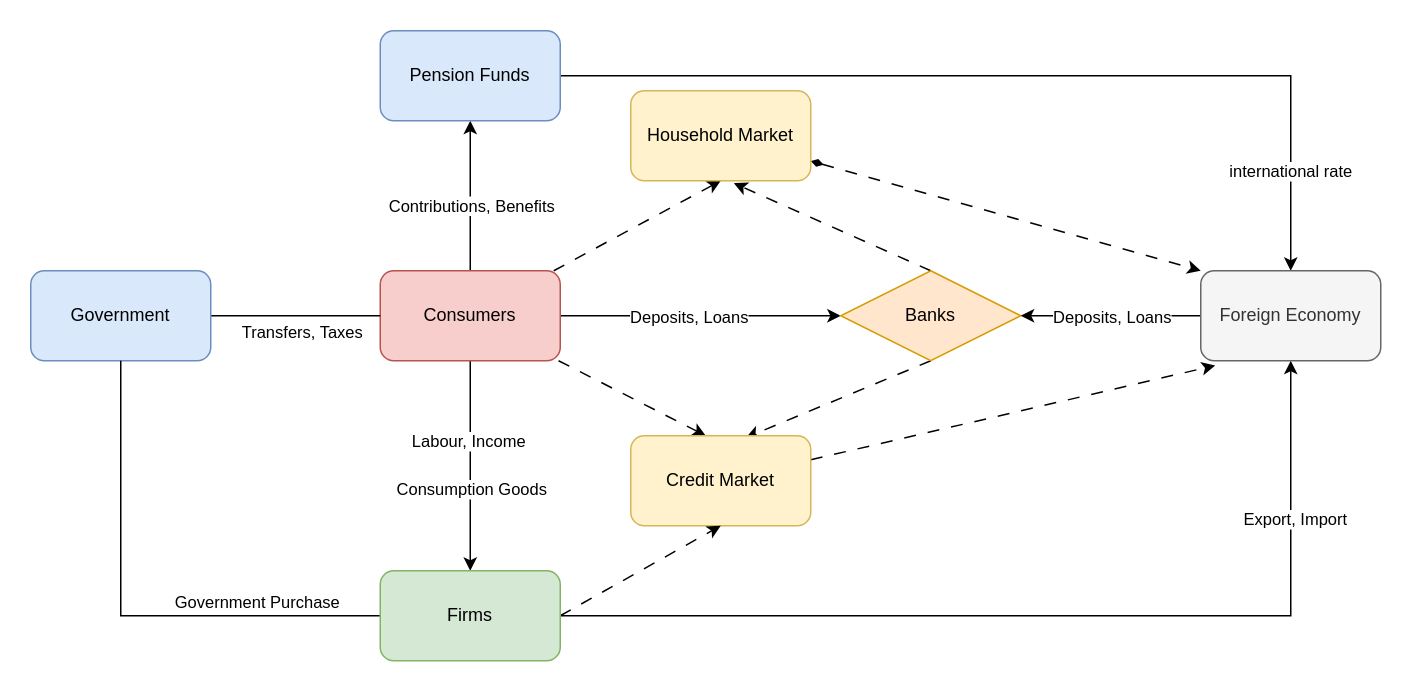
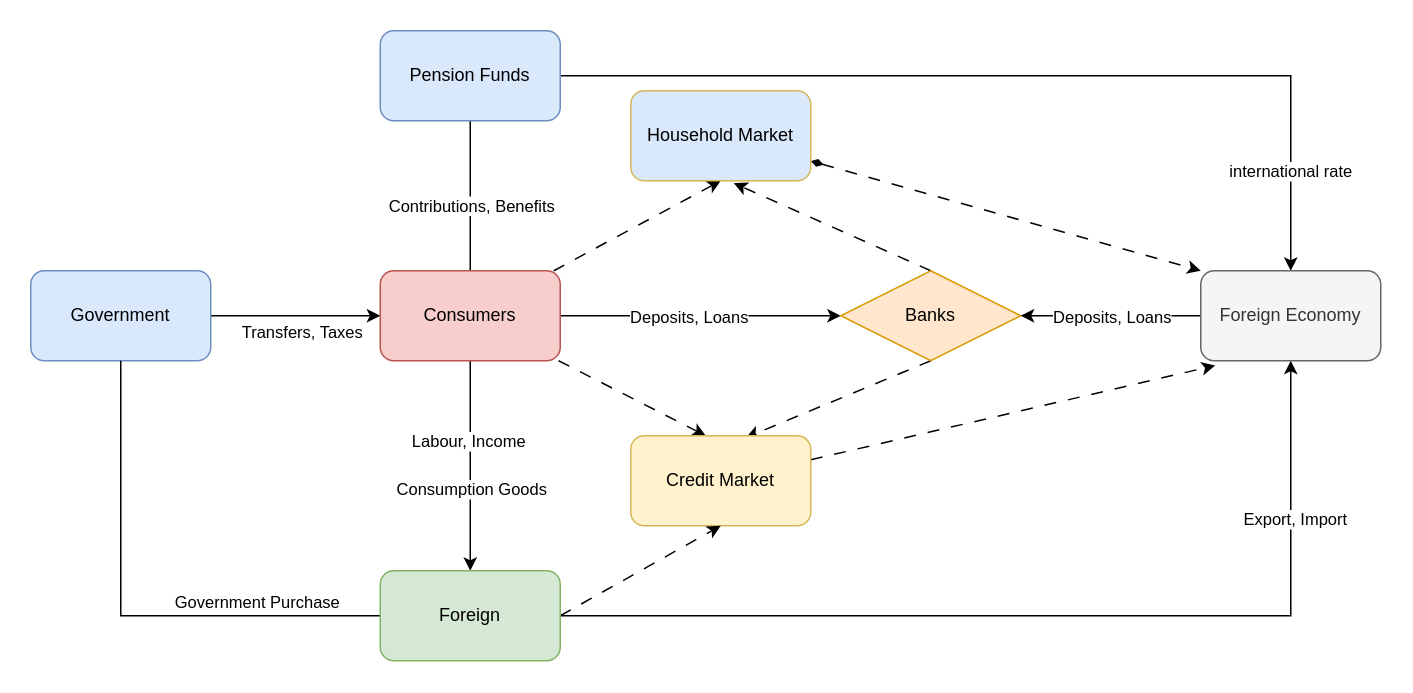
edge "Consumers" -> "Pension Funds": arrowhead classic -> none
node "Household Market": fillcolor #fff2cc -> #dae8fc
edge "Government" -- "Consumers": arrowhead none -> classic
node "Firms": label "Firms" -> "Foreign"
